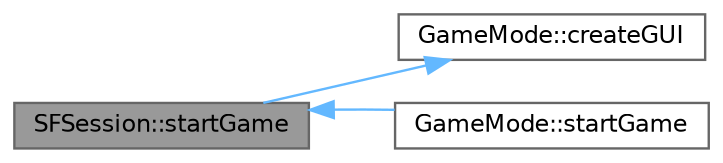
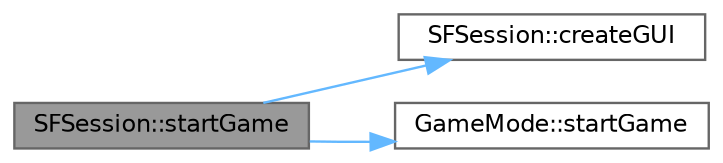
node "GameMode::createGUI": label "GameMode::createGUI" -> "SFSession::createGUI"
edge "GameMode::startGame" -> "SFSession::startGame": reversed
